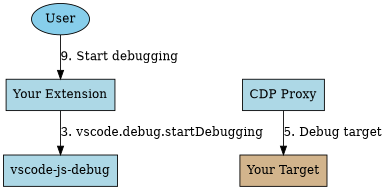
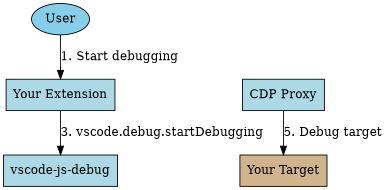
edge "User" -> "Your Extension": label "9. Start debugging" -> "1. Start debugging"
